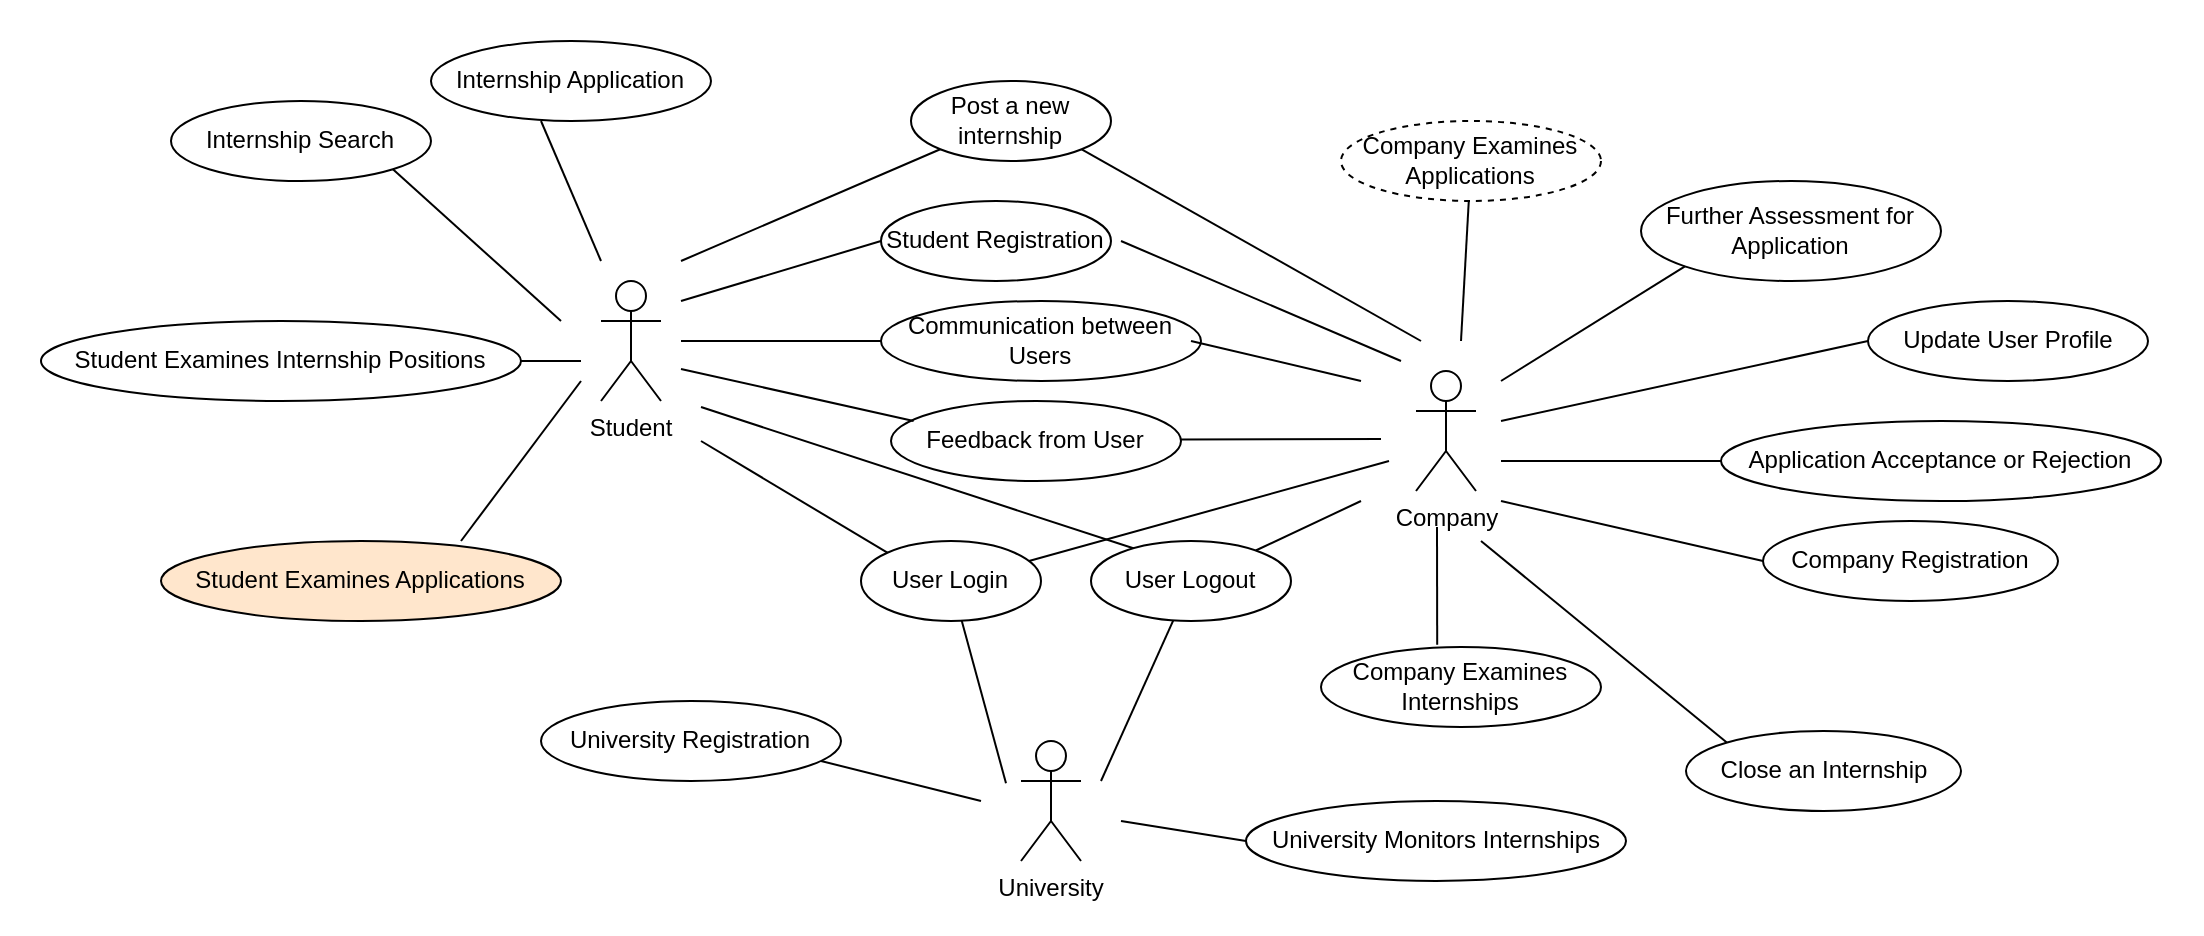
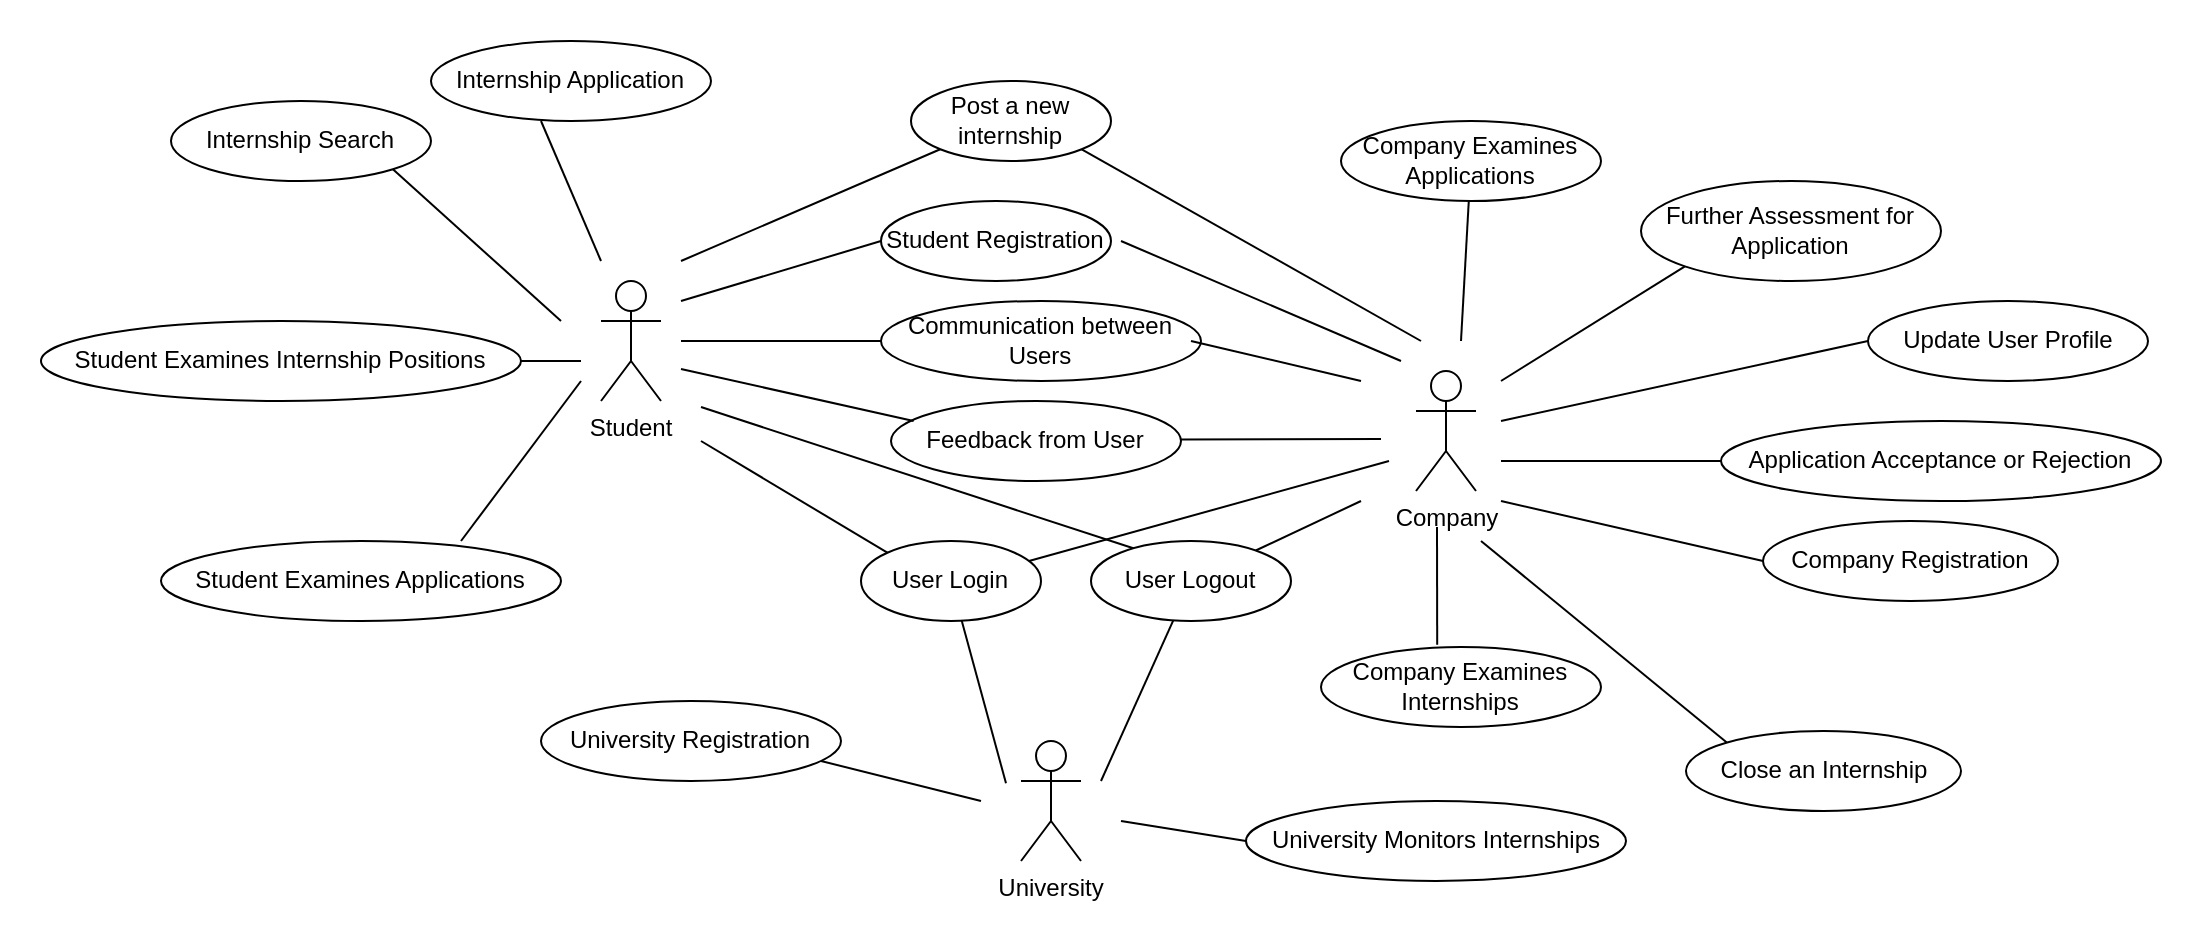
node "Company Examines Applications": style dashed -> solid
node "Student Examines Applications": fillcolor #ffe6cc -> #ffffff
